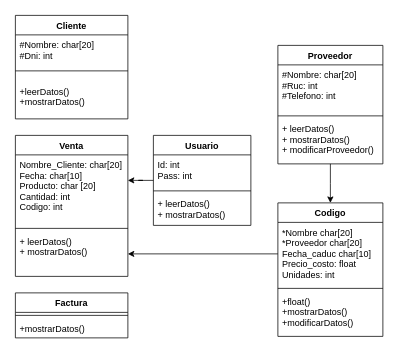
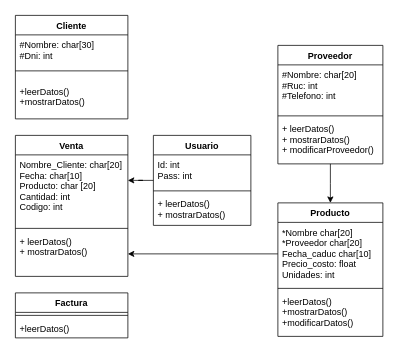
node "#Nombre: char[20] #Dni: int": label "#Nombre: char[20] #Dni: int" -> "#Nombre: char[30] #Dni: int"
node "Codigo": label "Codigo" -> "Producto"
node "+float() +mostrarDatos() +modificarDatos()": label "+float() +mostrarDatos() +modificarDatos()" -> "+leerDatos() +mostrarDatos() +modificarDatos()"
node "+mostrarDatos()": label "+mostrarDatos()" -> "+leerDatos()"
